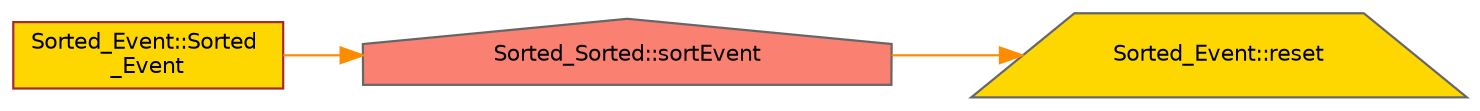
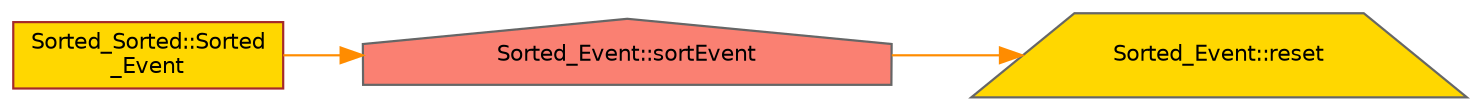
node "Sorted_Event::Sorted _Event": label "Sorted_Event::Sorted _Event" -> "Sorted_Sorted::Sorted _Event"
node "Sorted_Sorted::sortEvent": label "Sorted_Sorted::sortEvent" -> "Sorted_Event::sortEvent"
